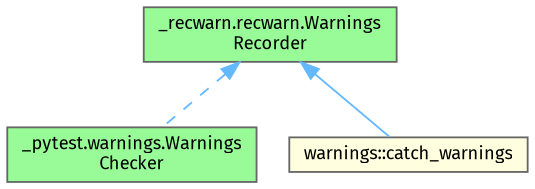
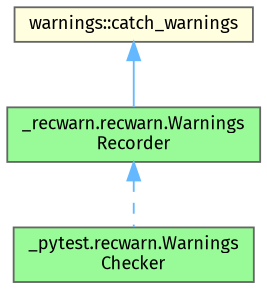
edge "warnings::catch_warnings" -> "_recwarn.recwarn.Warnings Recorder": reversed
node "_pytest.warnings.Warnings Checker": label "_pytest.warnings.Warnings Checker" -> "_pytest.recwarn.Warnings Checker"
